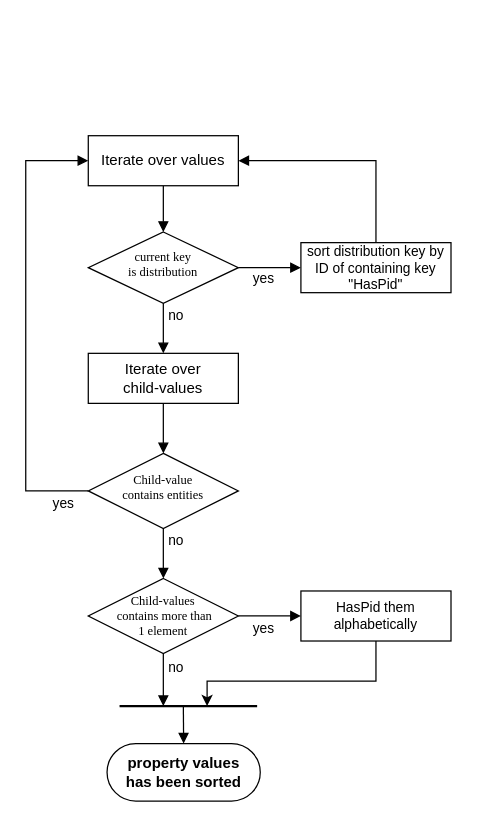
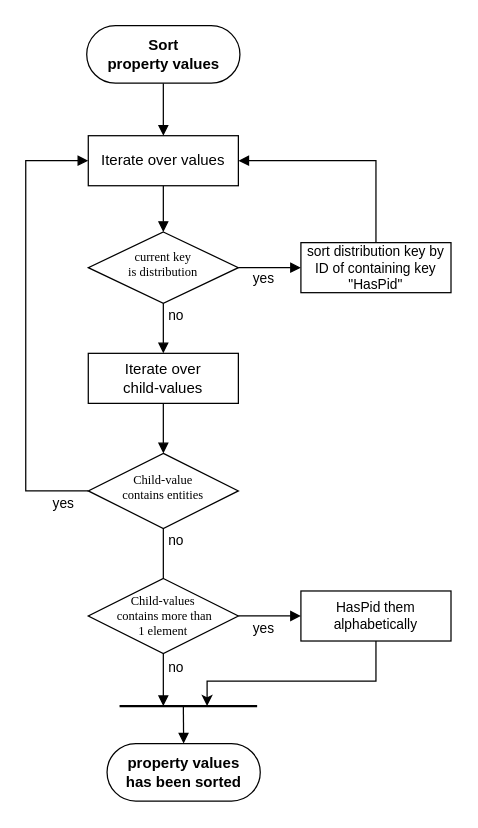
node "Sortproperty values": added
edge "Sortproperty values" -> "Iterate over values": added
edge "Child-valuecontains entities" -> "Child-values contains more than1 element": arrowhead block -> none
